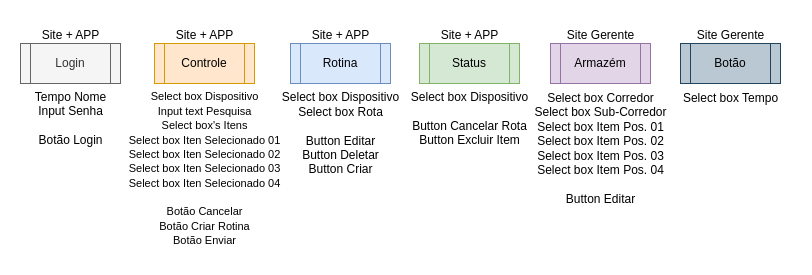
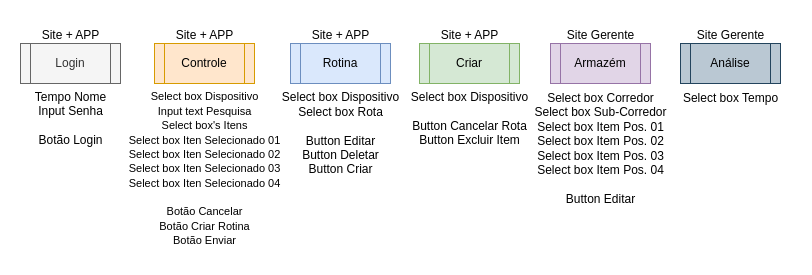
node "Status": label "Status" -> "Criar"
node "Botão": label "Botão" -> "Análise"
